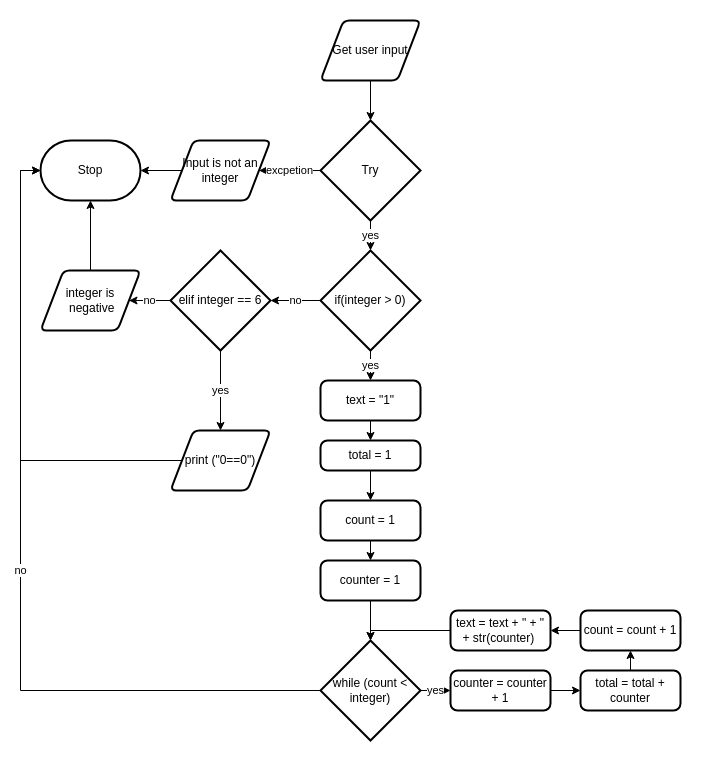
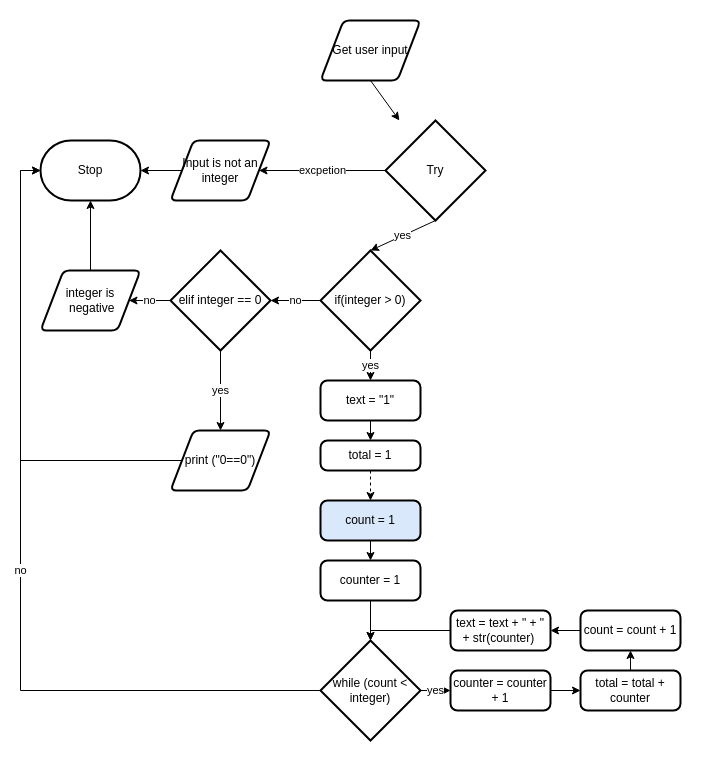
node "Try": moved (371, 171) -> (436, 171)
node "elif integer == 6": label "elif integer == 6" -> "elif integer == 0"
edge "total = 1" -> "count = 1": style solid -> dashed
node "count = 1": fillcolor #ffffff -> #dae8fc
